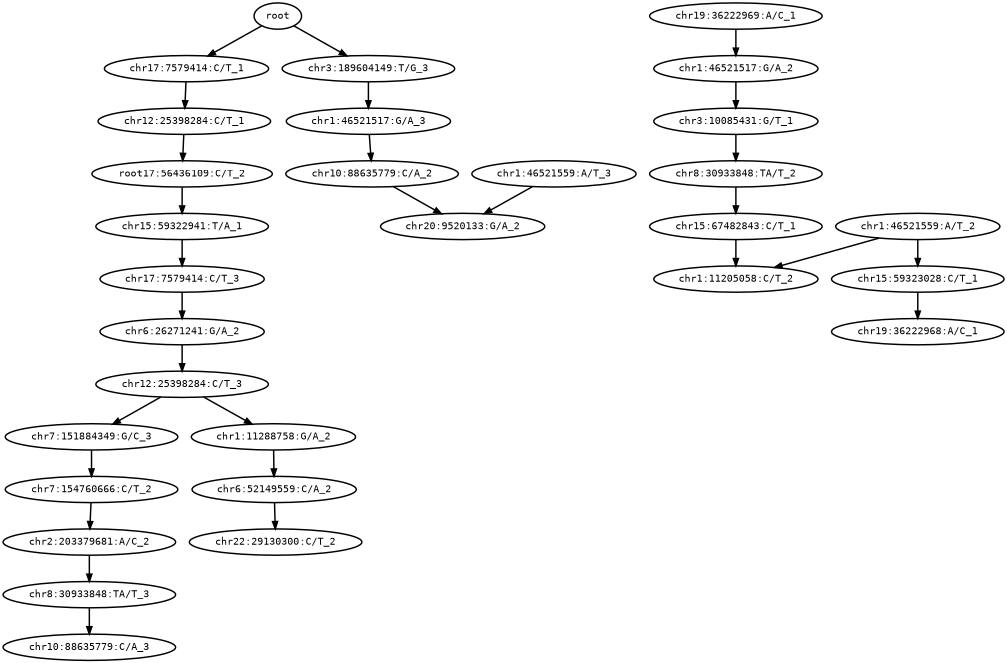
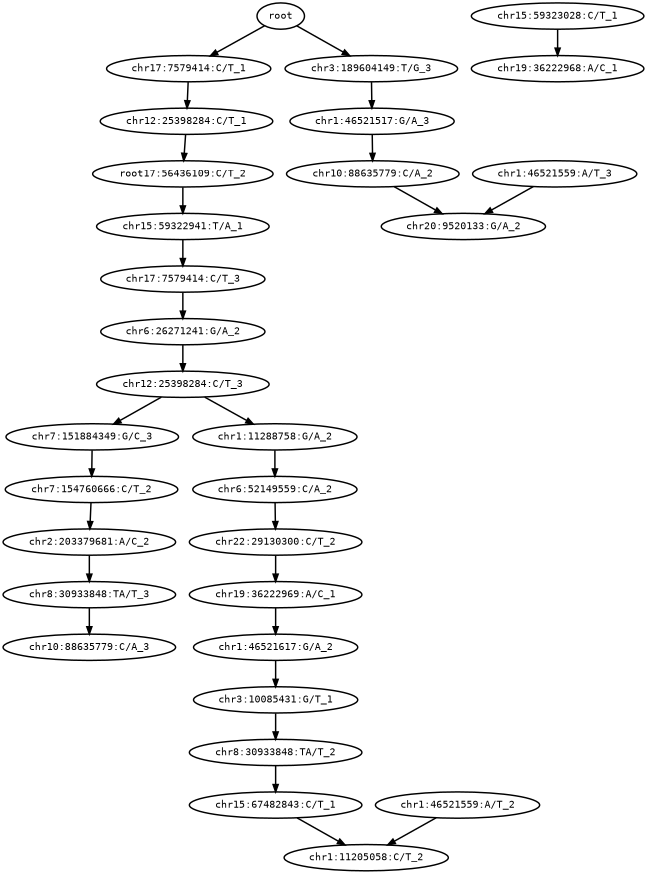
node "chr1:46521517:G/A_2": label "chr1:46521517:G/A_2" -> "chr1:46521617:G/A_2"
edge "chr1:46521559:A/T_2" -> "chr15:59323028:C/T_1": removed
edge "chr22:29130300:C/T_2" -> "chr19:36222969:A/C_1": added
